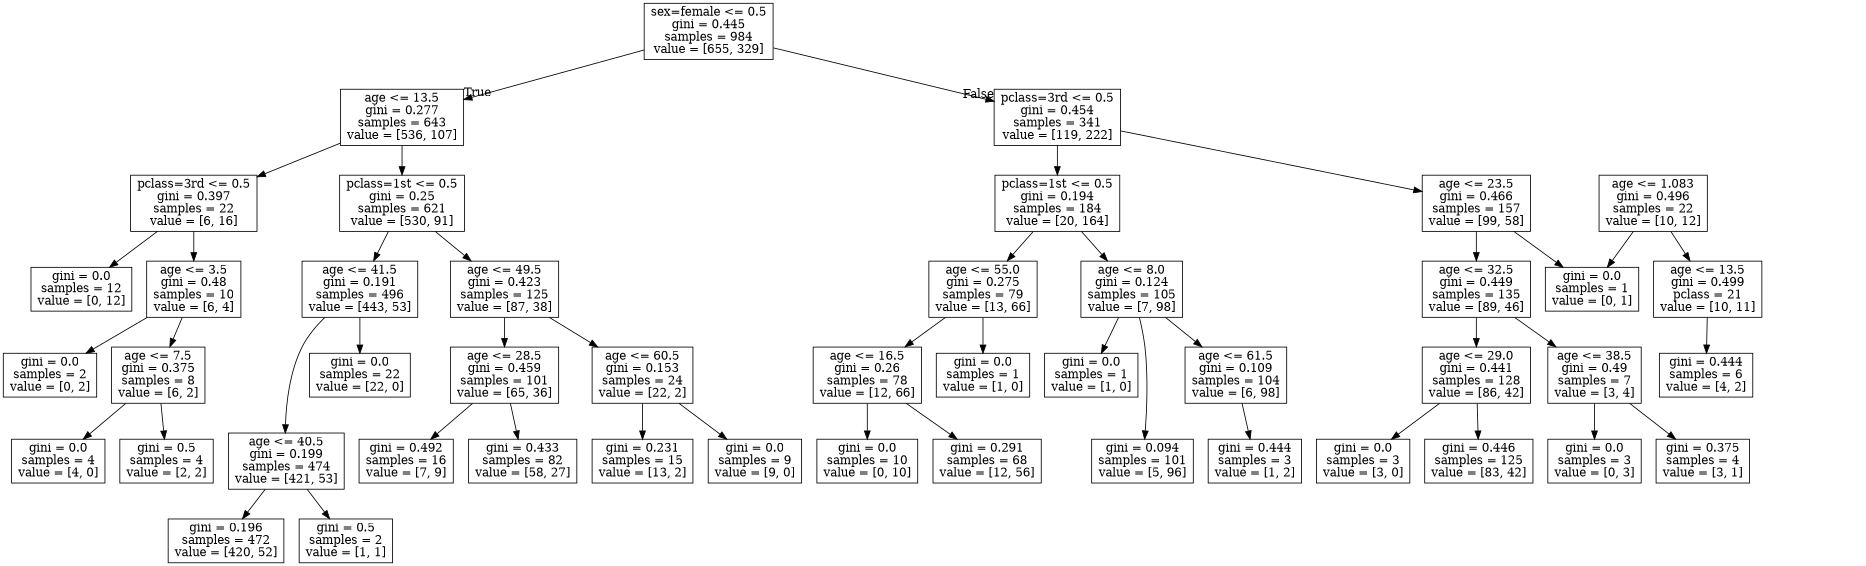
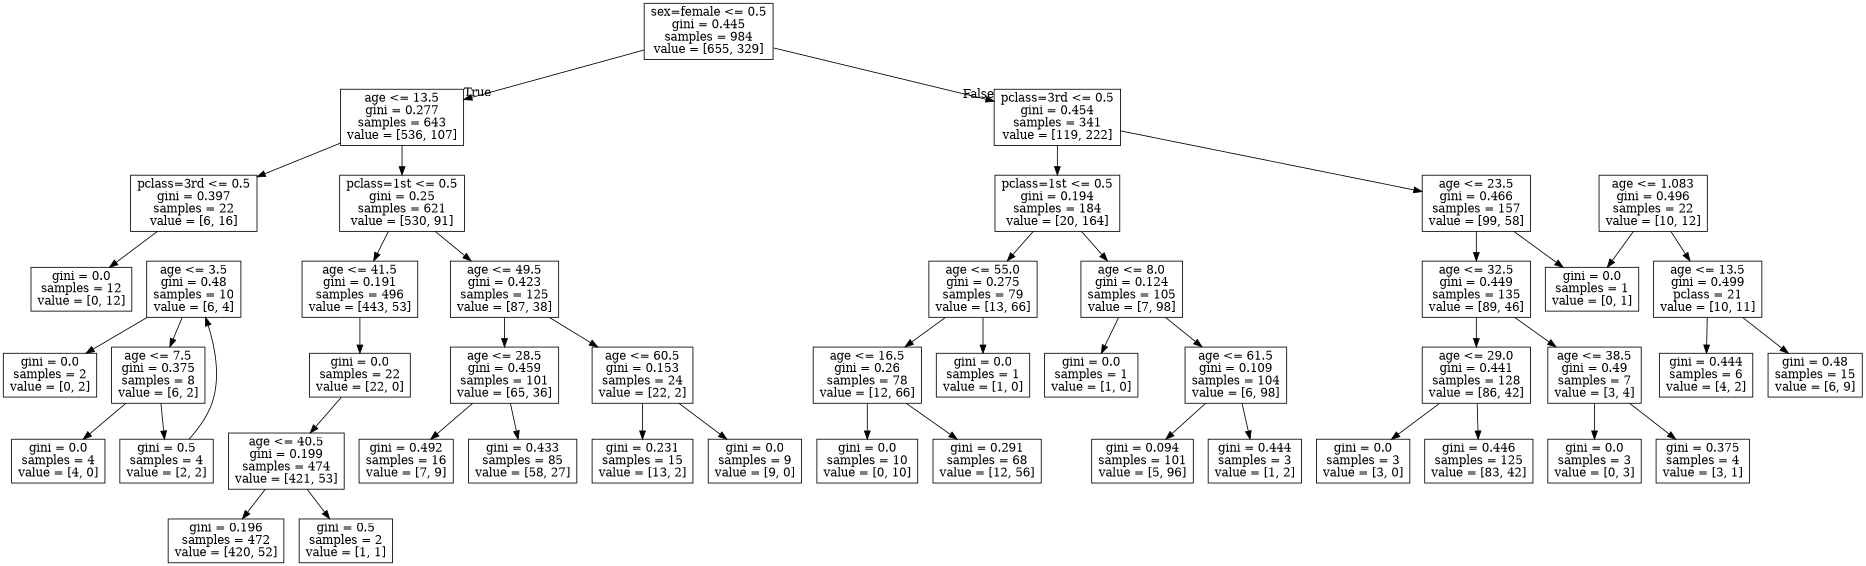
edge "pclass=3rd <= 0.5 gini = 0.397 samples = 22 value = [6, 16]" -> "age <= 3.5 gini = 0.48 samples = 10 value = [6, 4]": now "gini = 0.5 samples = 4 value = [2, 2]" -> "age <= 3.5 gini = 0.48 samples = 10 value = [6, 4]"
edge "age <= 41.5 gini = 0.191 samples = 496 value = [443, 53]" -> "age <= 40.5 gini = 0.199 samples = 474 value = [421, 53]": now "gini = 0.0 samples = 22 value = [22, 0]" -> "age <= 40.5 gini = 0.199 samples = 474 value = [421, 53]"
edge "age <= 8.0 gini = 0.124 samples = 105 value = [7, 98]" -> "gini = 0.094 samples = 101 value = [5, 96]": now "age <= 61.5 gini = 0.109 samples = 104 value = [6, 98]" -> "gini = 0.094 samples = 101 value = [5, 96]"
node "gini = 0.48 samples = 15 value = [6, 9]": added
node "gini = 0.433 samples = 82 value = [58, 27]": label "gini = 0.433 samples = 82 value = [58, 27]" -> "gini = 0.433 samples = 85 value = [58, 27]"
